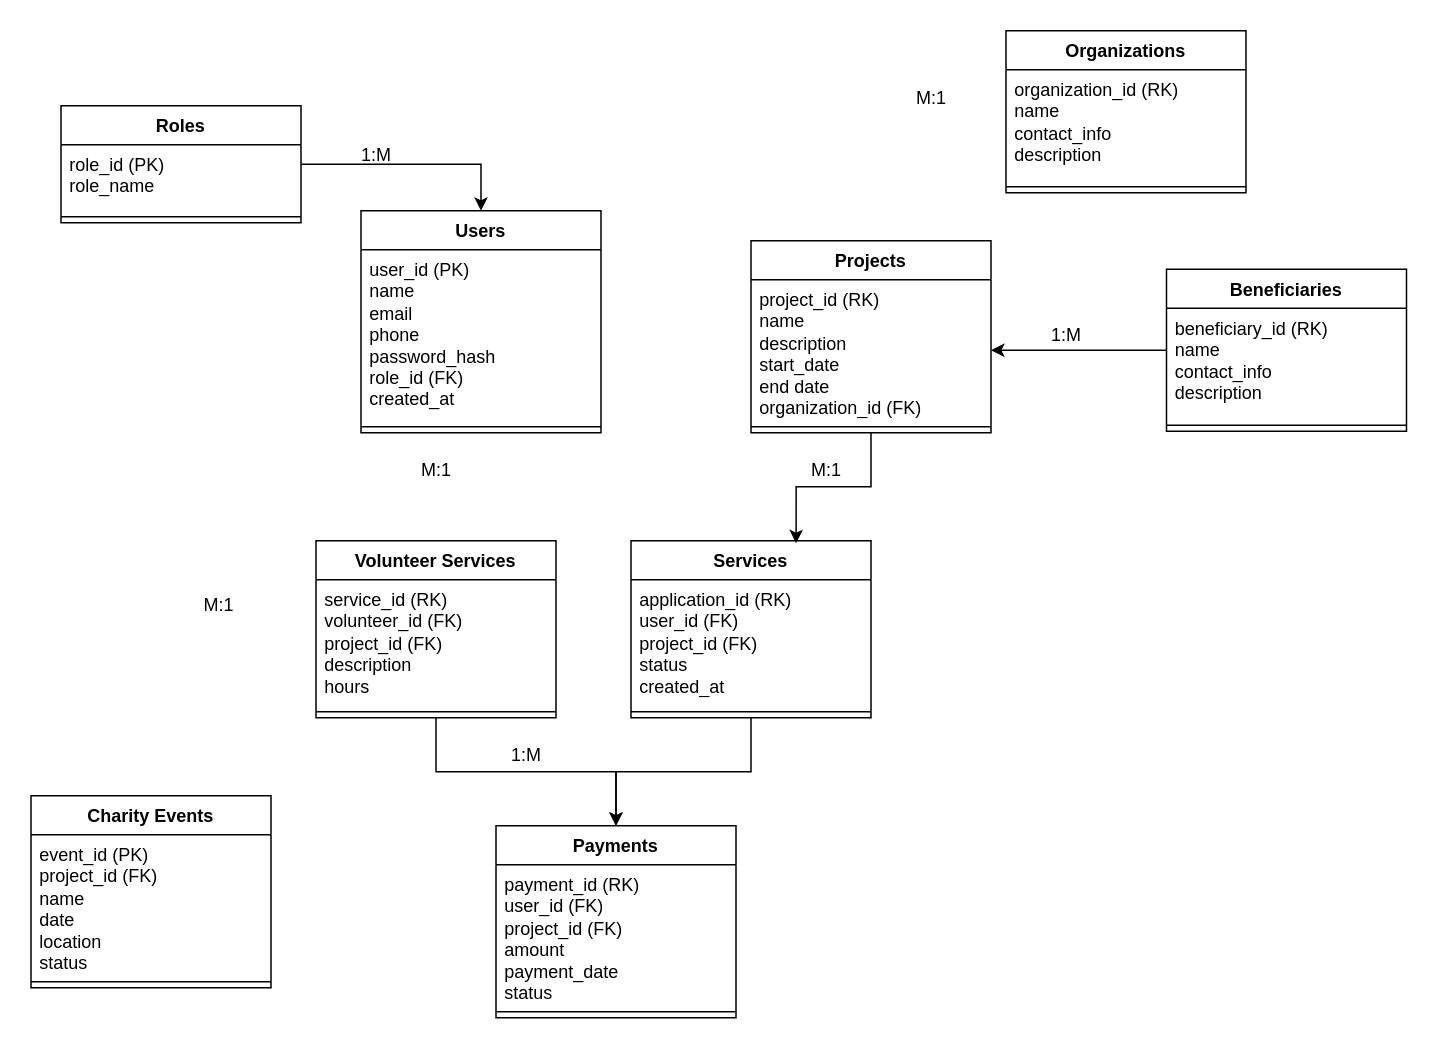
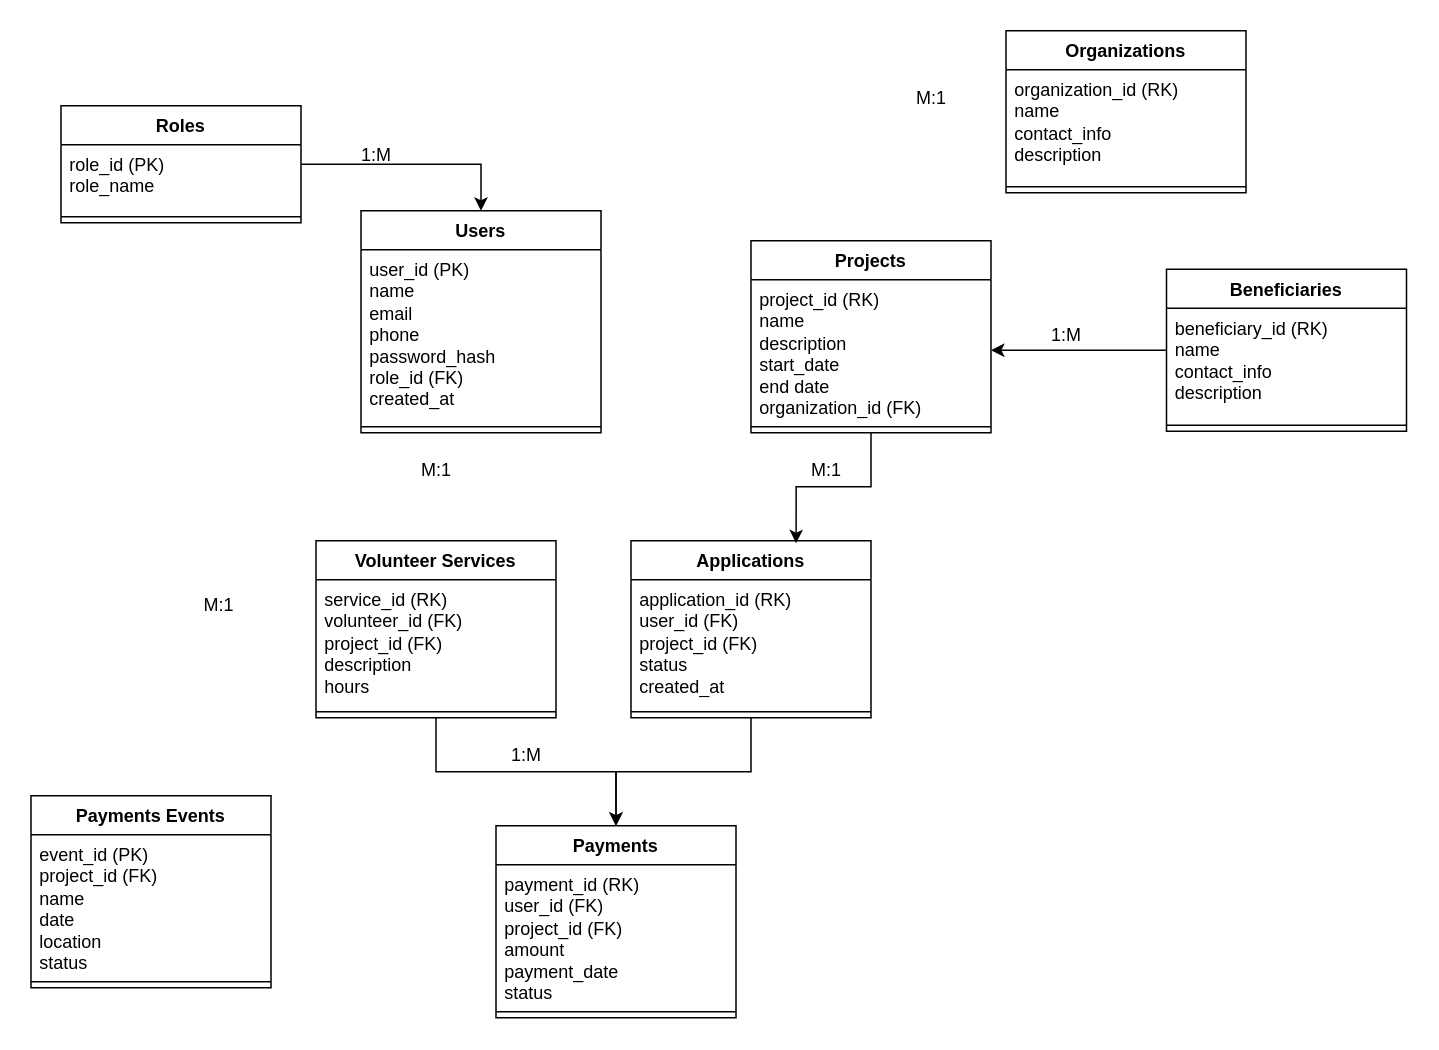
node "Services": label "Services" -> "Applications"
node "Charity Events": label "Charity Events" -> "Payments Events"
